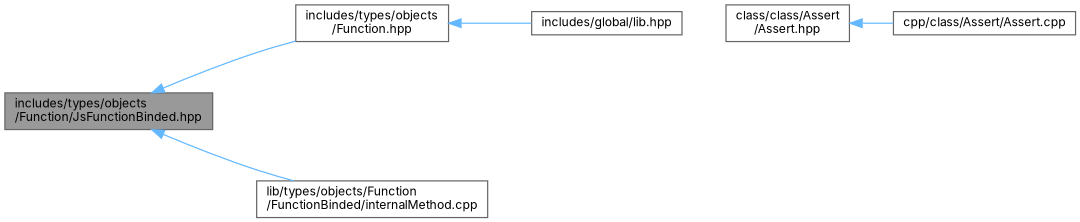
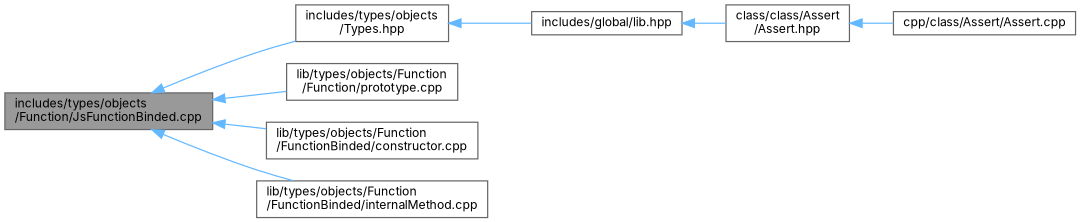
node "includes/types/objects /Function.hpp": label "includes/types/objects /Function.hpp" -> "includes/types/objects /Types.hpp"
edge "class/class/Assert /Assert.hpp" -> "includes/global/lib.hpp": added
node "lib/types/objects/Function /Function/prototype.cpp": added
node "includes/types/objects /Function/JsFunctionBinded.hpp": label "includes/types/objects /Function/JsFunctionBinded.hpp" -> "includes/types/objects /Function/JsFunctionBinded.cpp"
node "lib/types/objects/Function /FunctionBinded/constructor.cpp": added
